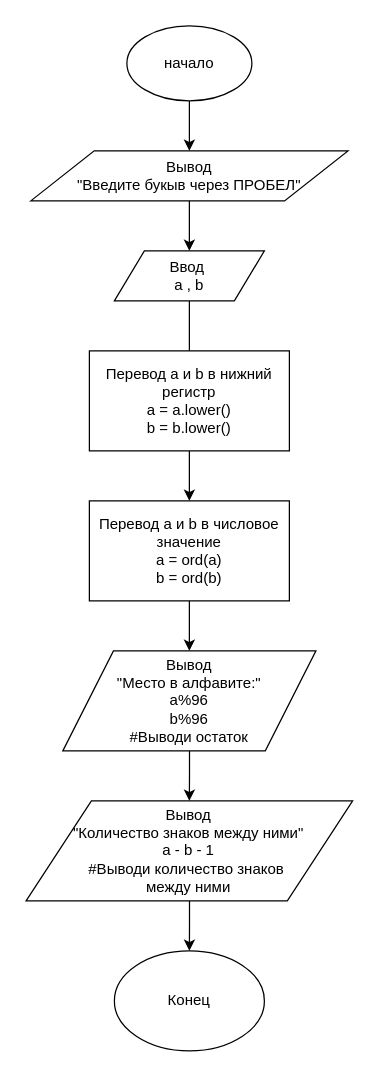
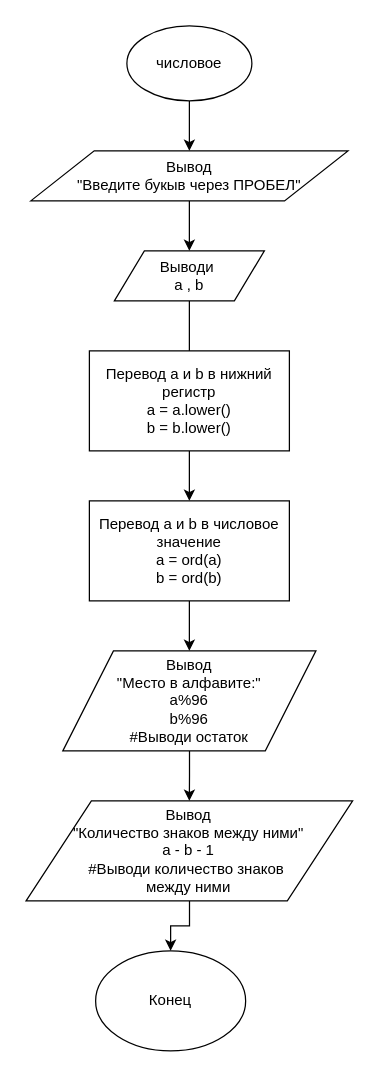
node "начало": label "начало" -> "числовое"
node "Ввод a , b": label "Ввод a , b" -> "Выводи a , b"
node "Конец": moved (189, 1001) -> (171, 1001)
